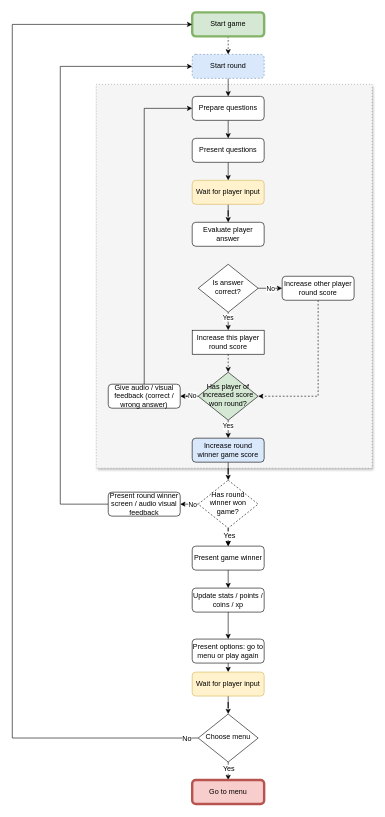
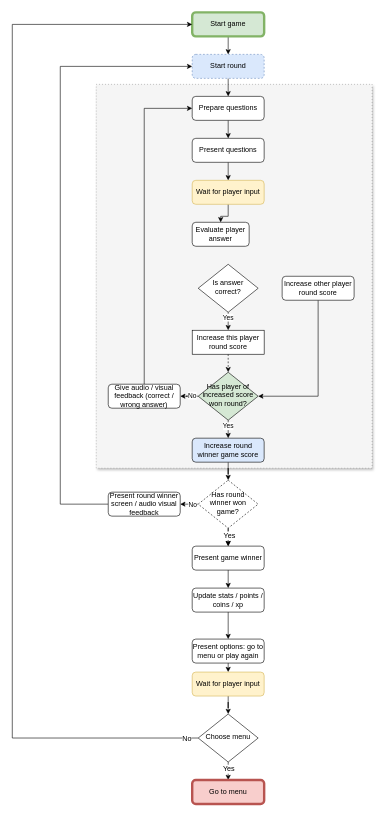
edge "Start game" -> "Start round": style dashed -> solid
node "Evaluate player answer": size 72x24 -> 57x24
edge "Is answer correct?" -> "Increase other player round score": removed, label "No"
edge "Increase other player round score" -> "Has player of increased score won round?": style dashed -> solid
